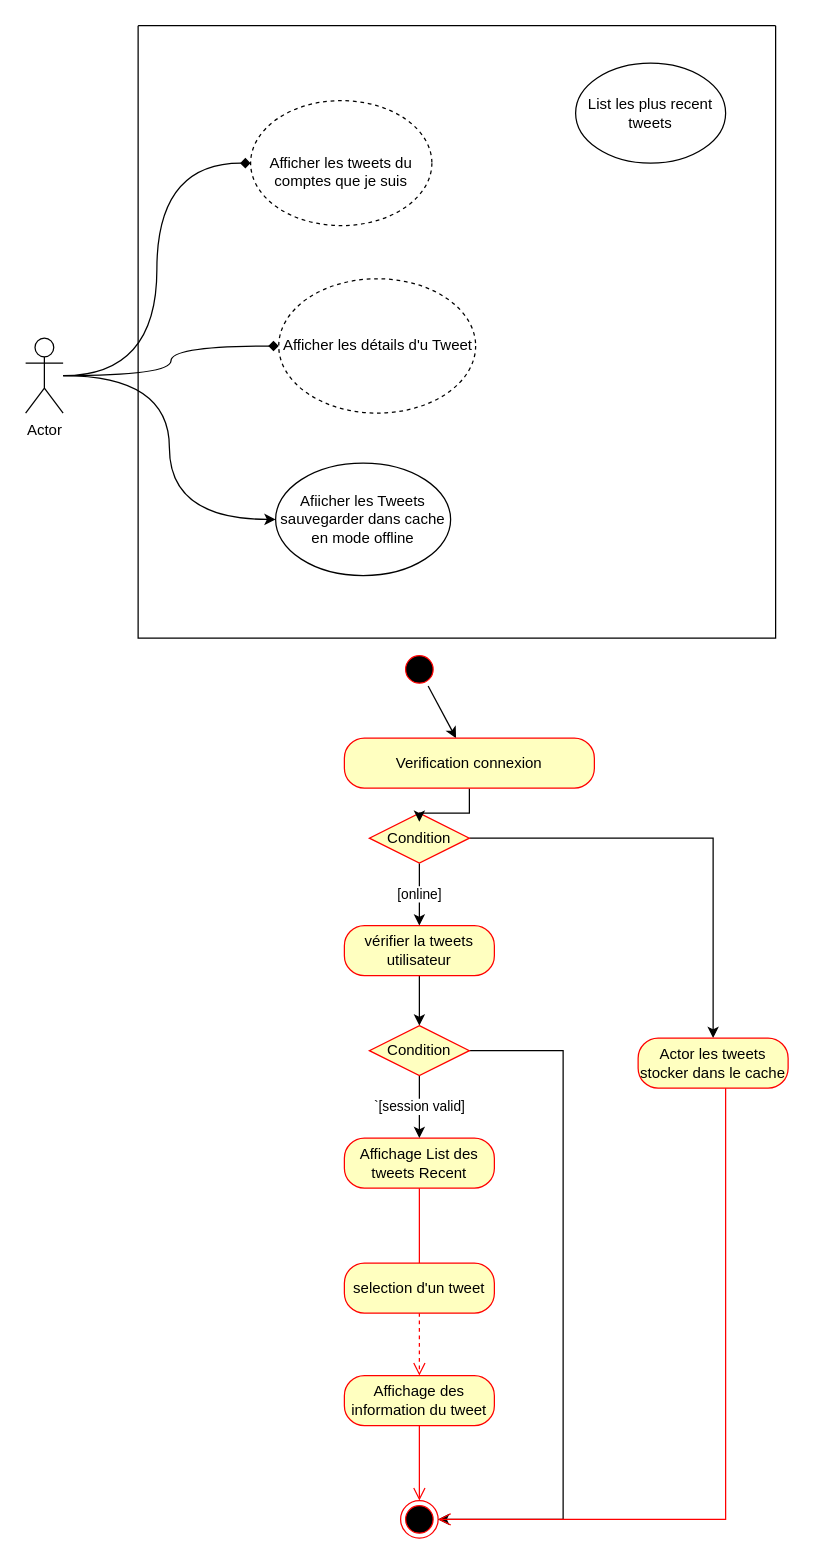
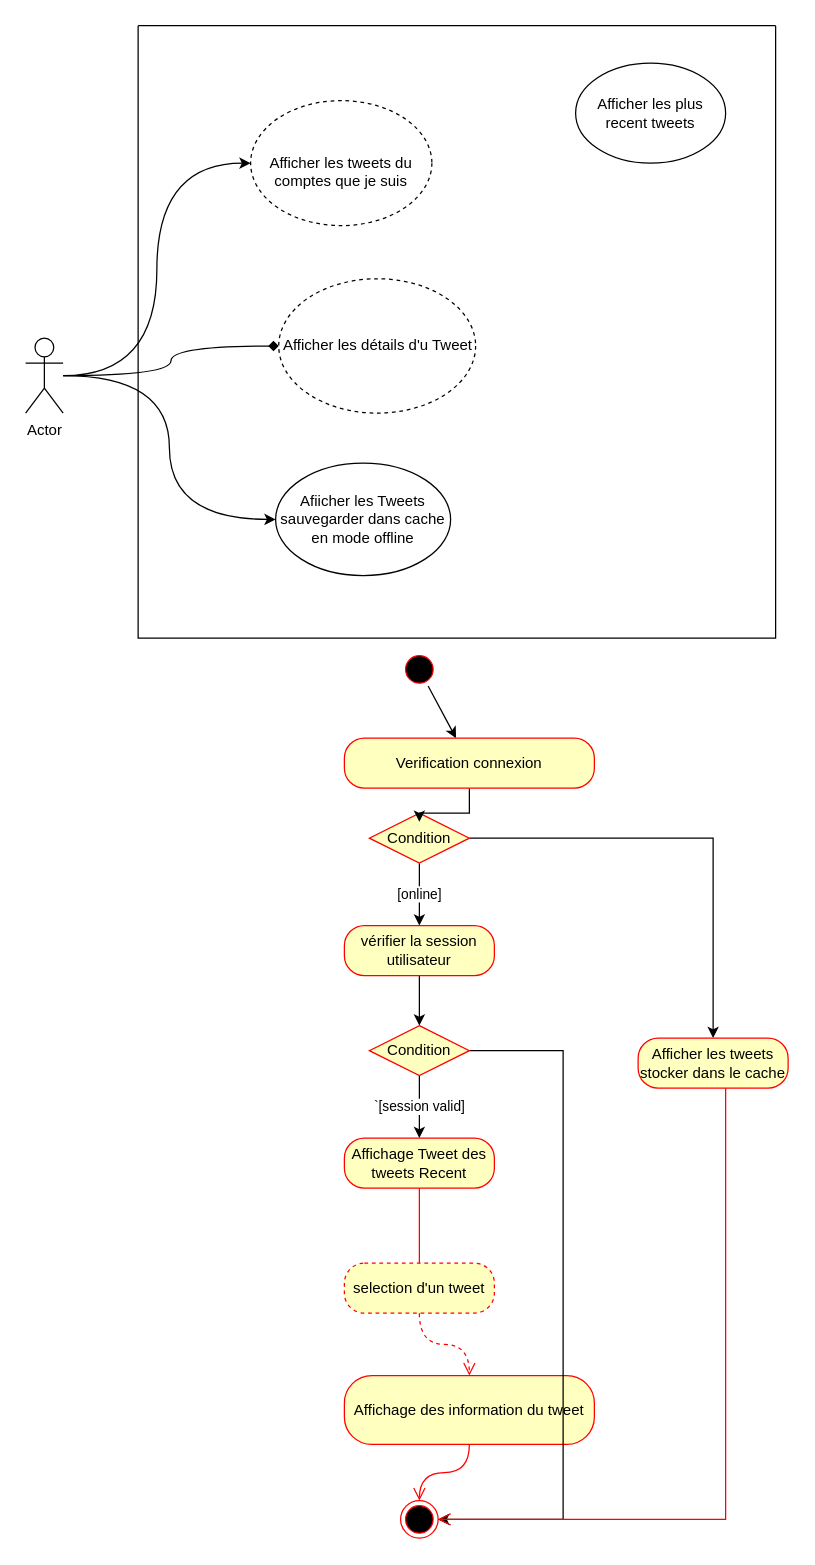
node "List les plus recent tweets": label "List les plus recent tweets" -> "Afficher les plus recent tweets"
edge "Actor" -> "Afficher les tweets du comptes que je suis": arrowhead diamond -> classic
node "vérifier la tweets utilisateur": label "vérifier la tweets utilisateur" -> "vérifier la session utilisateur"
node "Actor les tweets stocker dans le cache": label "Actor les tweets stocker dans le cache" -> "Afficher les tweets stocker dans le cache"
node "Affichage List des tweets Recent": label "Affichage List des tweets Recent" -> "Affichage Tweet des tweets Recent"
node "selection d'un tweet": style solid -> dashed
node "Affichage des information du tweet": size 150x50 -> 250x69
